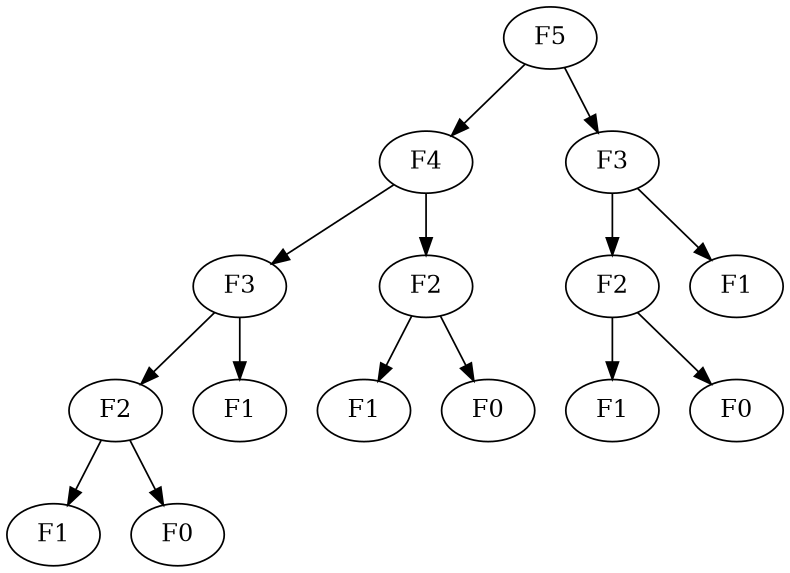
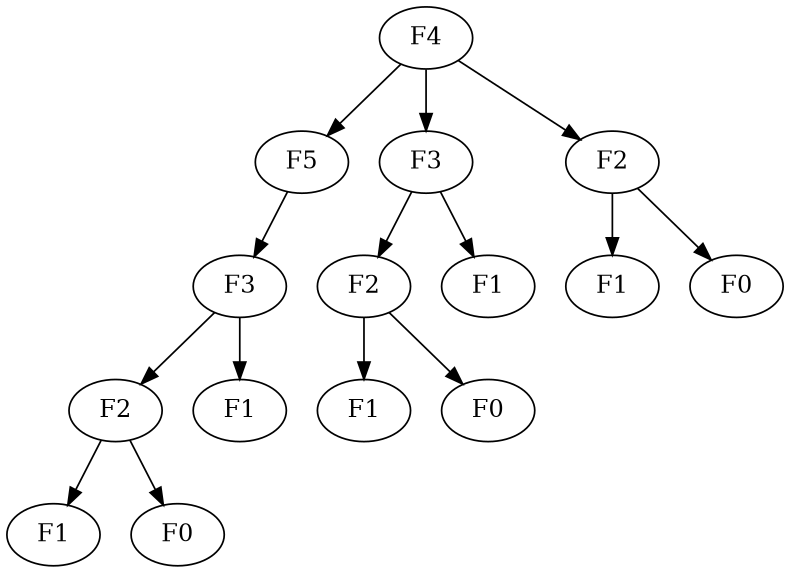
edge "F5" -> "F4": reversed
